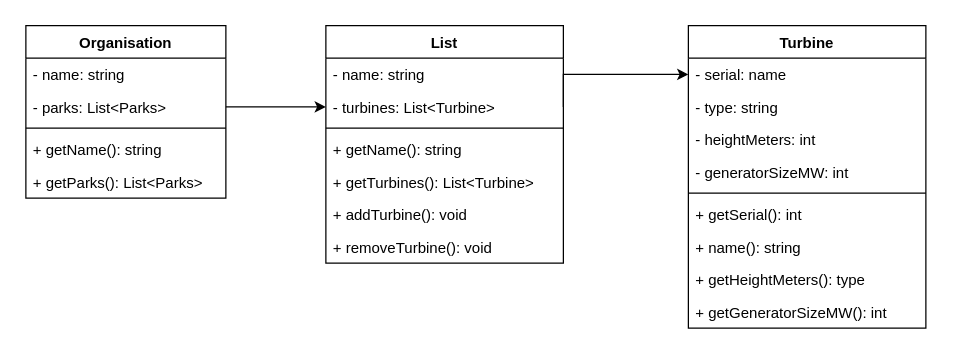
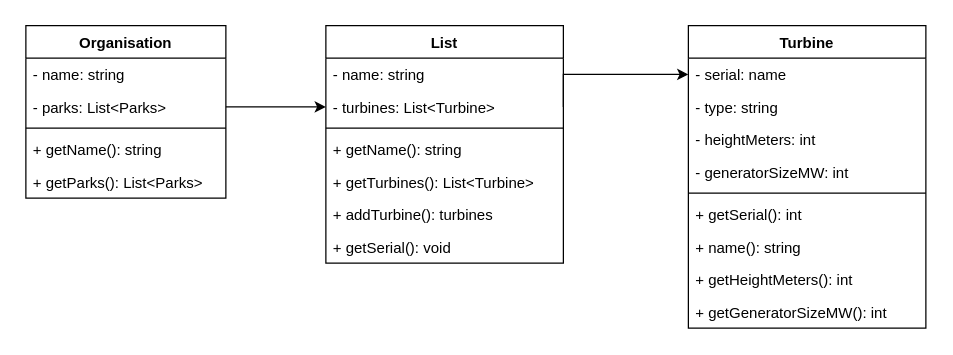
node "+ addTurbine(): void": label "+ addTurbine(): void" -> "+ addTurbine(): turbines"
node "+ removeTurbine(): void": label "+ removeTurbine(): void" -> "+ getSerial(): void"
node "+ getHeightMeters(): type": label "+ getHeightMeters(): type" -> "+ getHeightMeters(): int"
